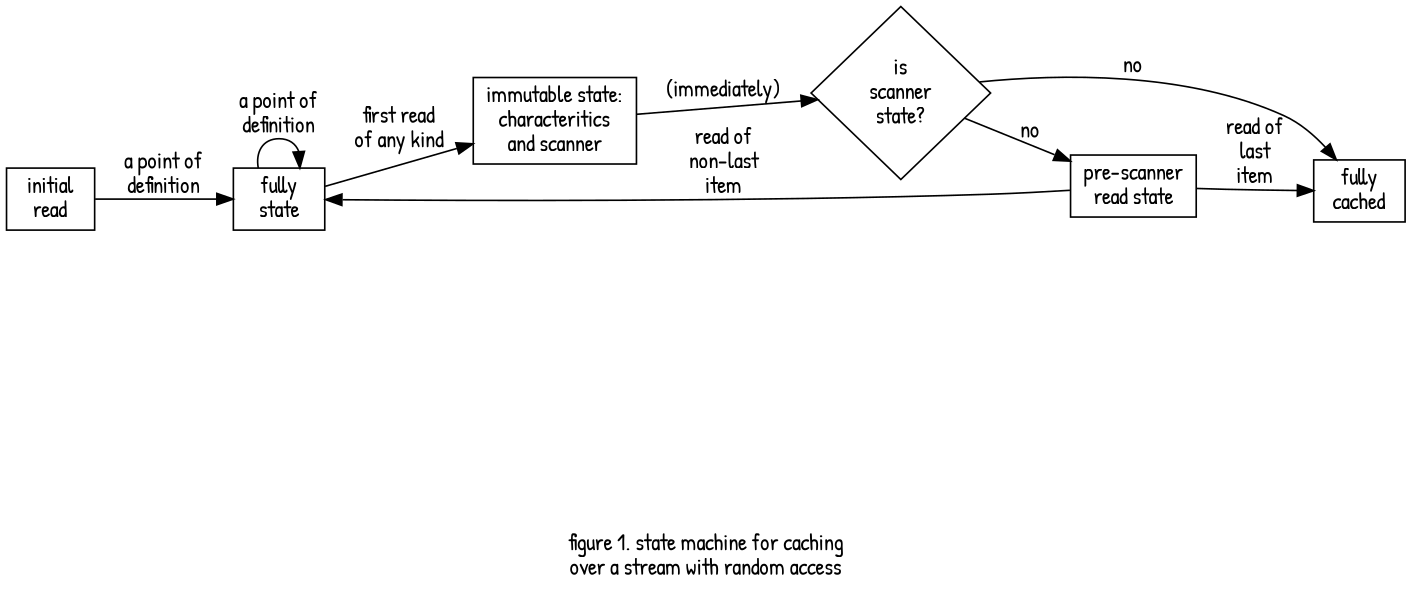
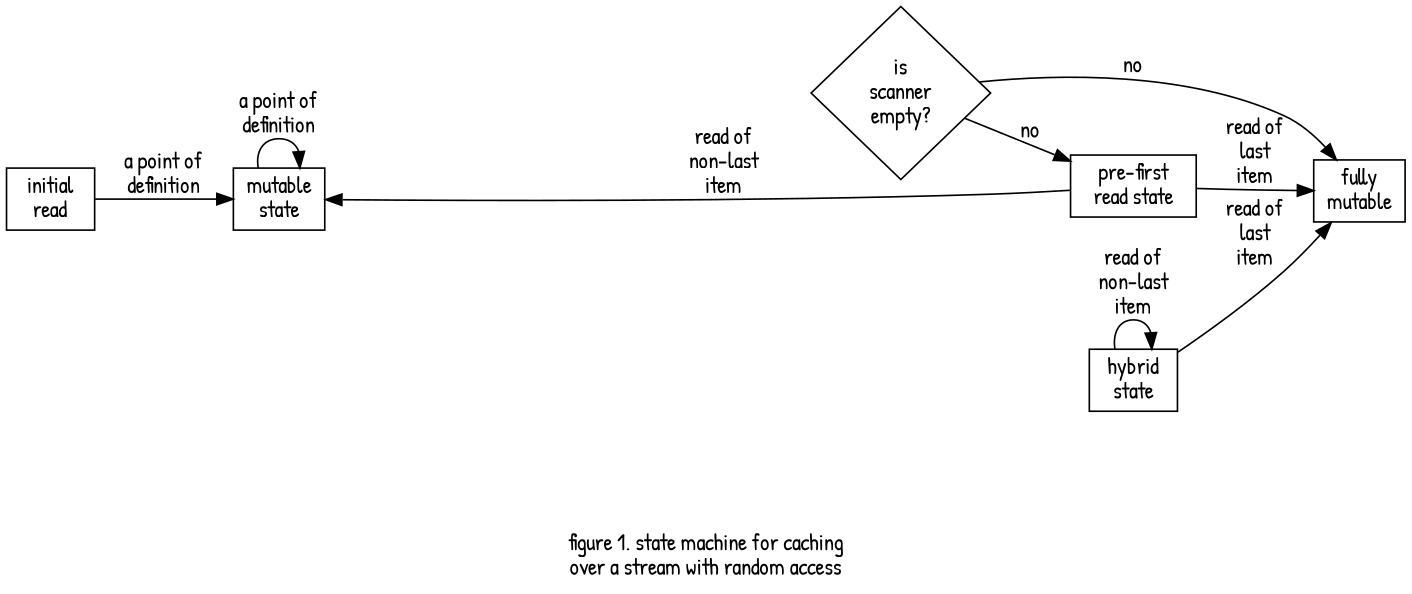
node "is scanner state?": label "is scanner state?" -> "is scanner empty?"
node "immutable state: characteritics and scanner": removed
node "pre-scanner read state": label "pre-scanner read state" -> "pre-first read state"
node "fully cached": label "fully cached" -> "fully mutable"
node "fully state": label "fully state" -> "mutable state"
node "hybrid state": added
